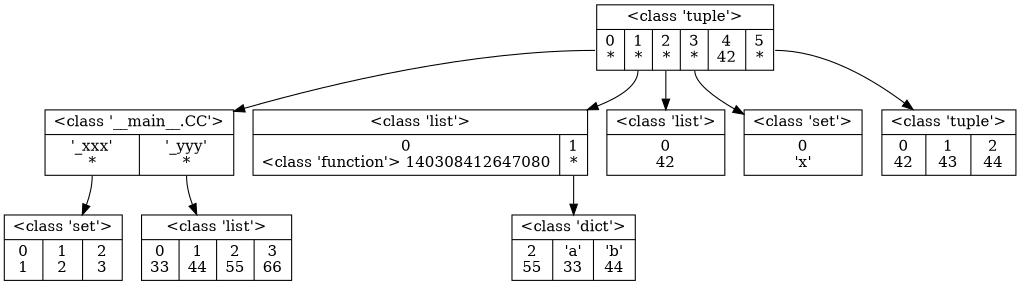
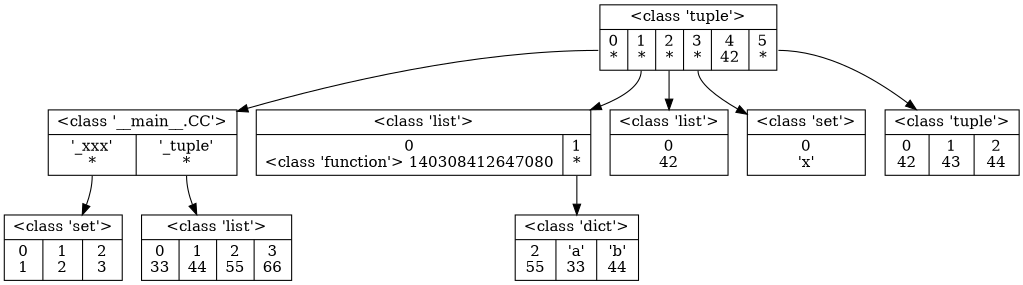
node "<class '__main__.CC'>": text "'_yyy'" -> "'_tuple'"
